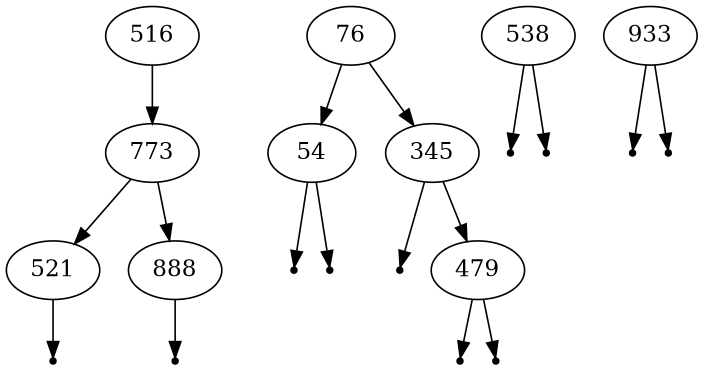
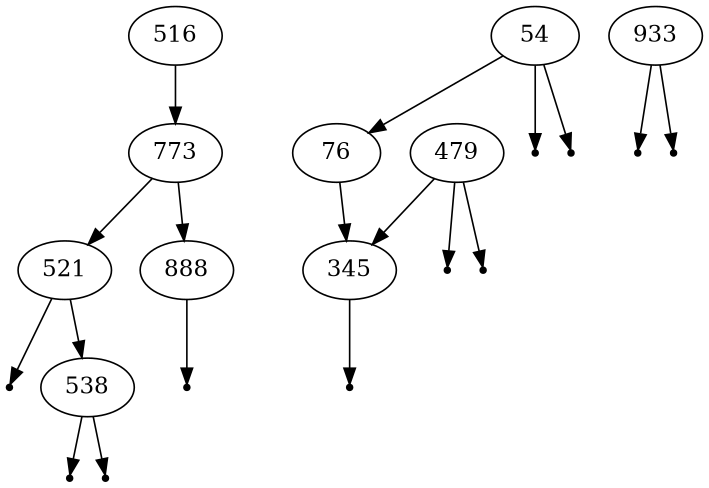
edge "76" -> "54": reversed
edge "345" -> "479": reversed
edge "521" -> "538": added
